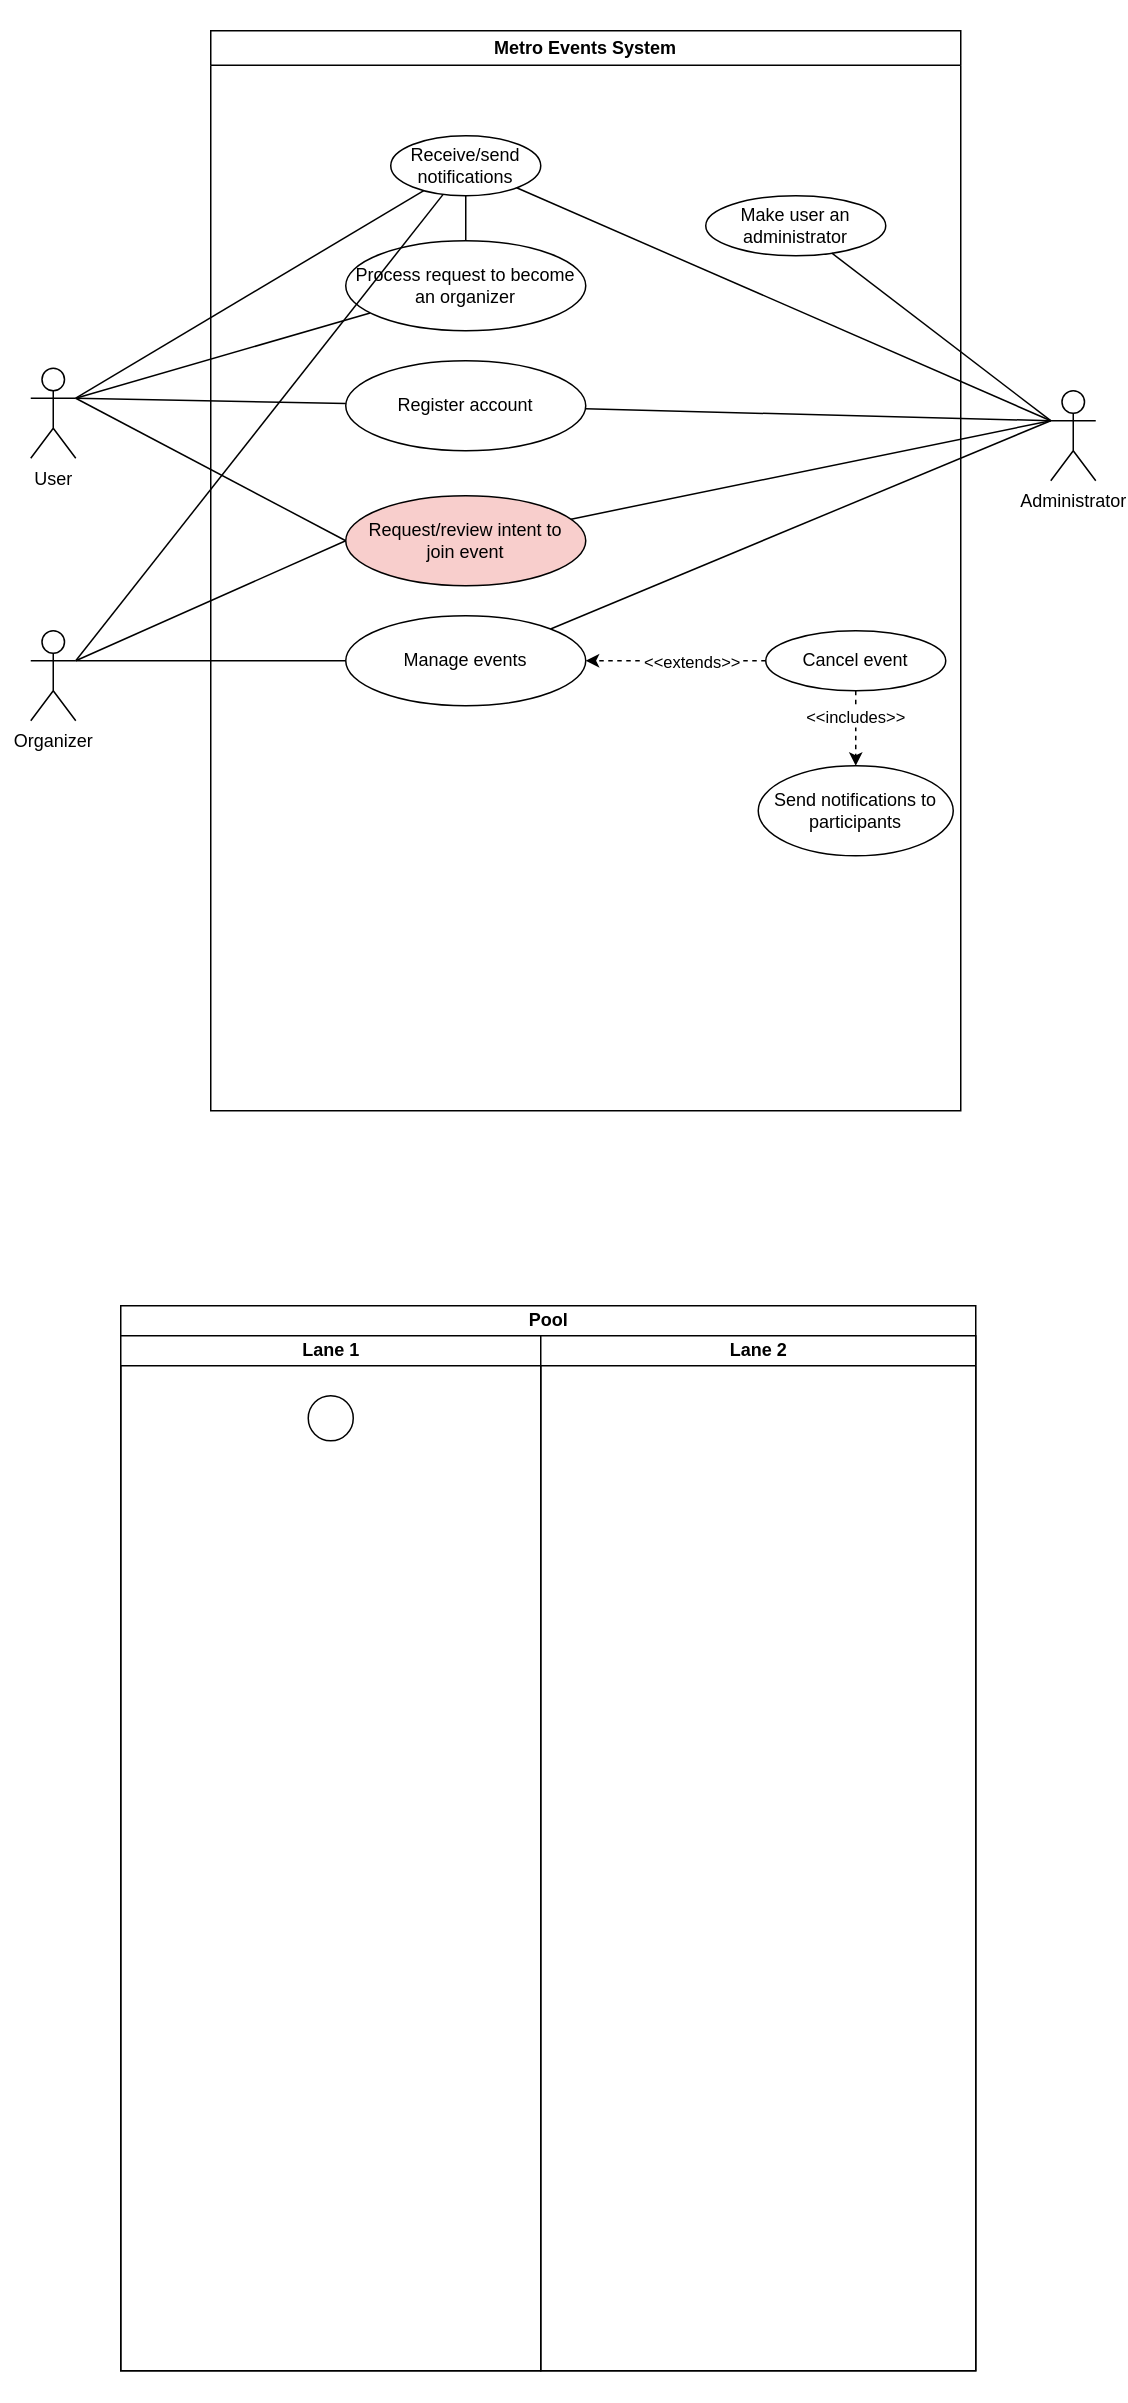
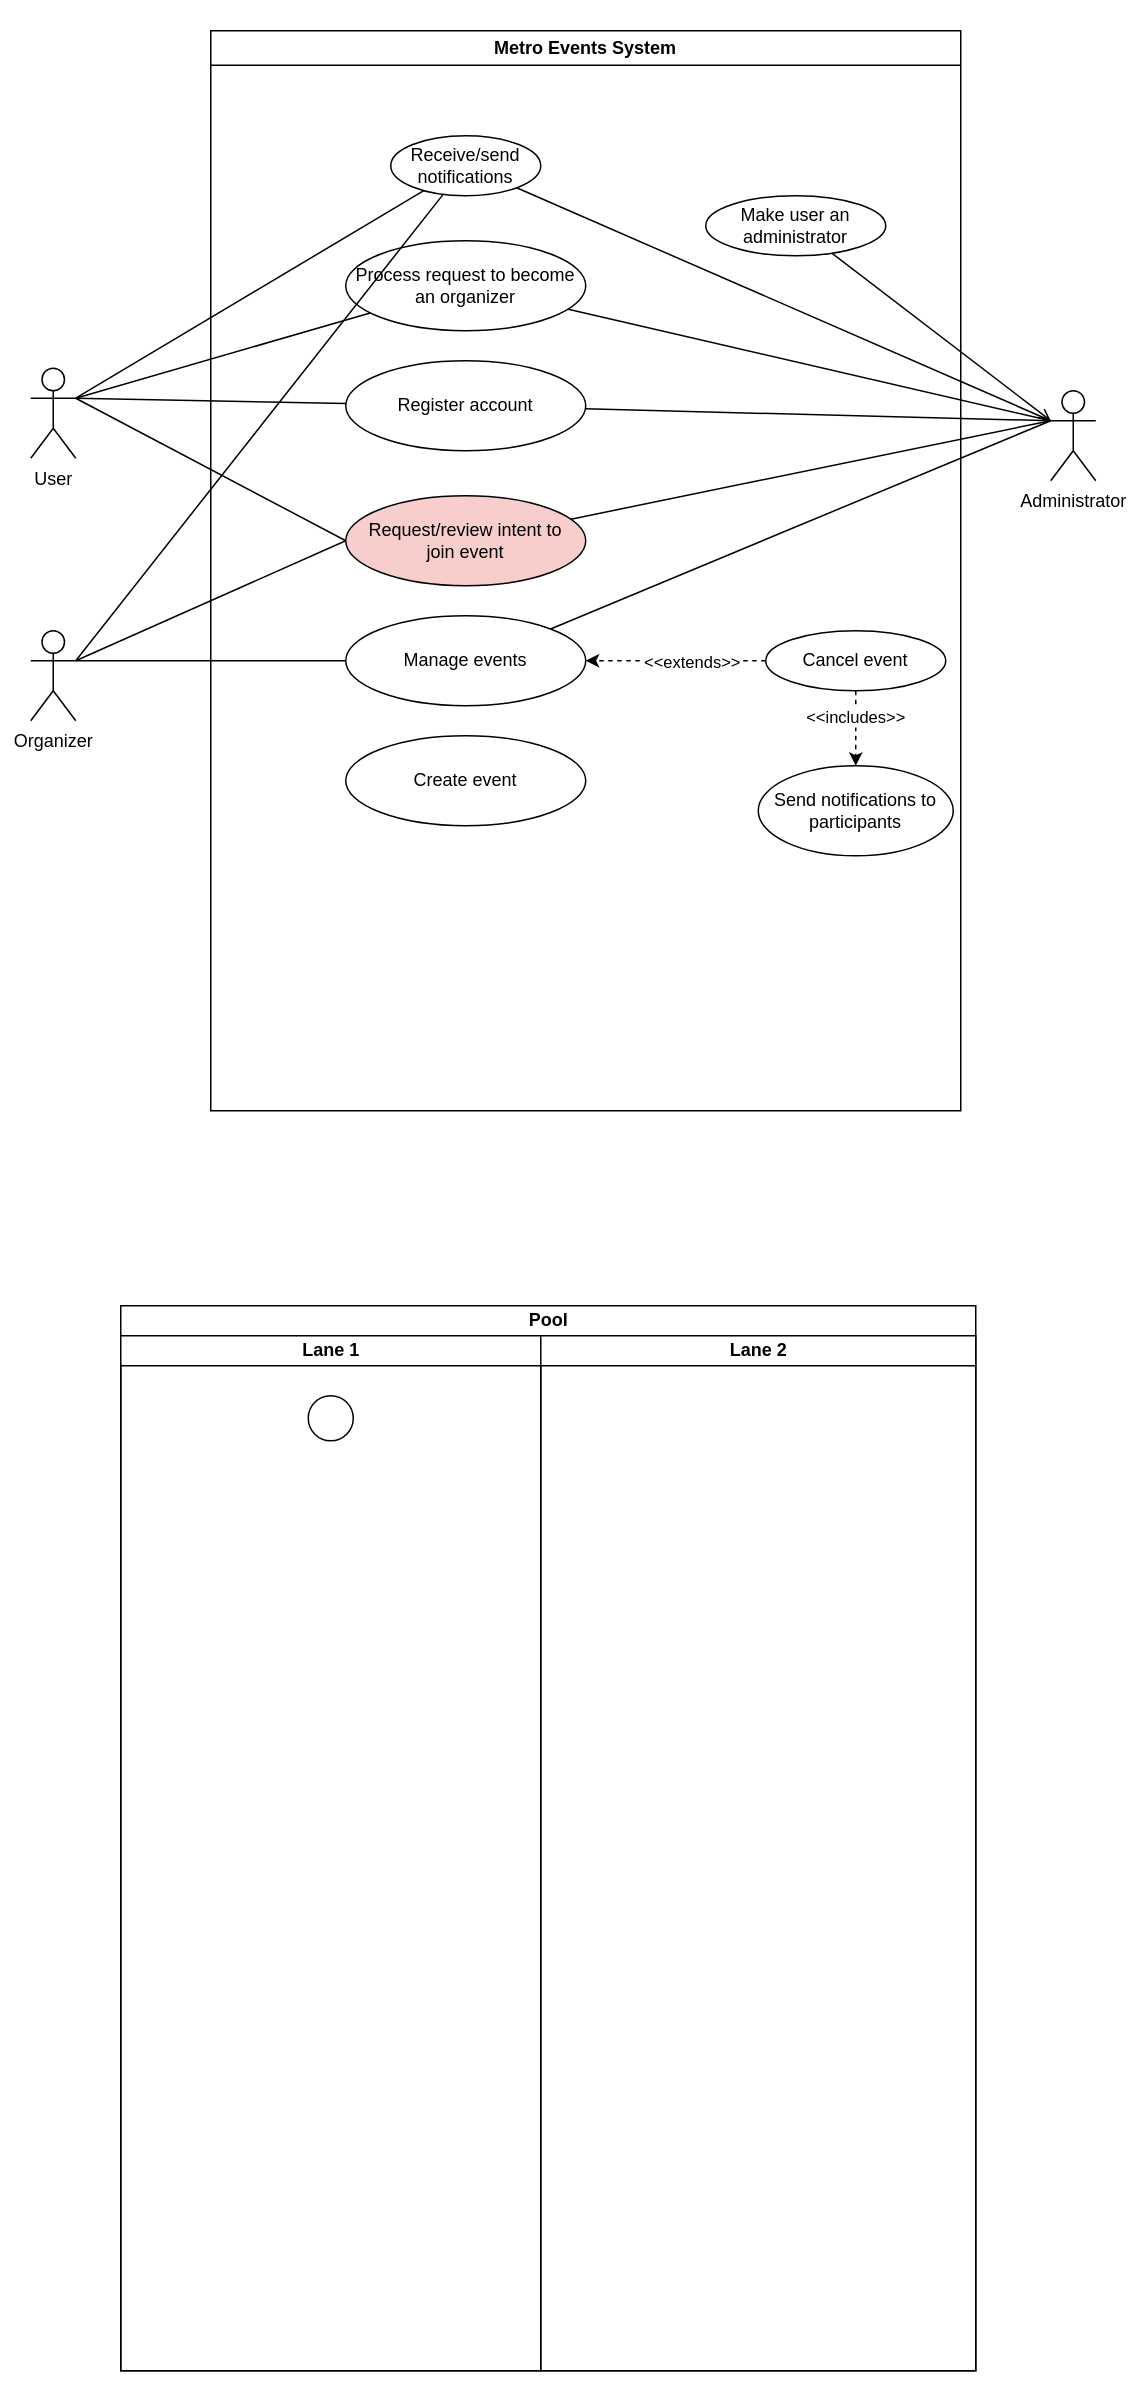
edge "Receive/send notifications" -- "Process request to become an organizer": now "Administrator" -- "Process request to become an organizer"
edge "Make user an administrator" -- "Administrator": arrowhead none -> open
node "Create event": added
